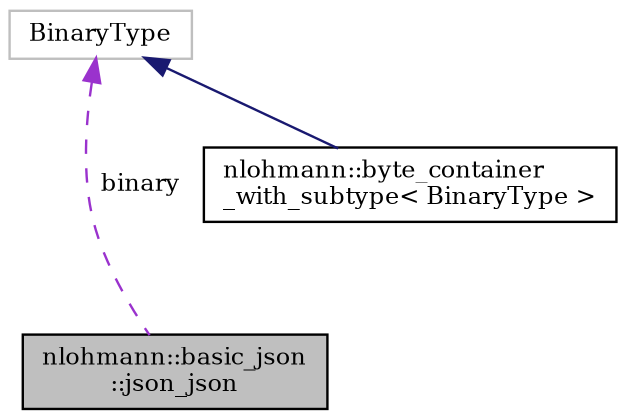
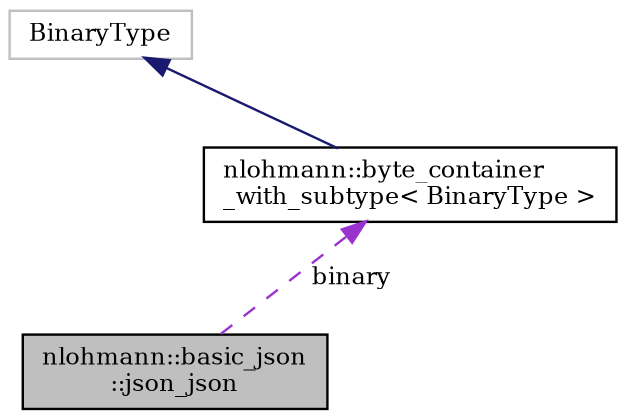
edge "nlohmann::basic_json ::json_json" -> "BinaryType": now "nlohmann::basic_json ::json_json" -> "nlohmann::byte_container _with_subtype< BinaryType >"
